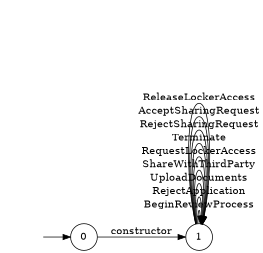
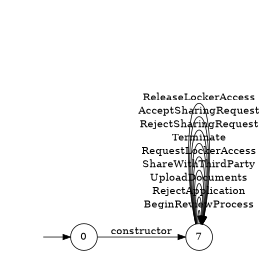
node "1": label "1" -> "7"
